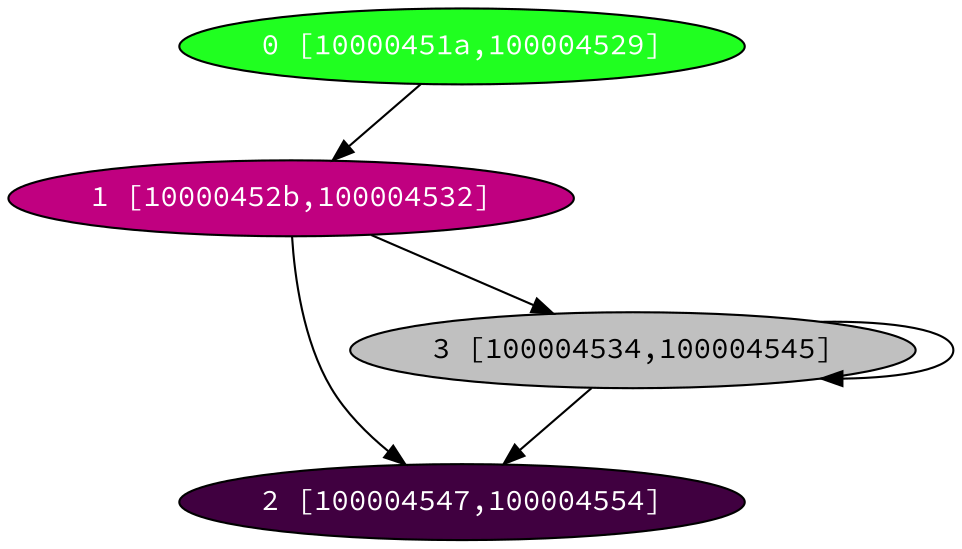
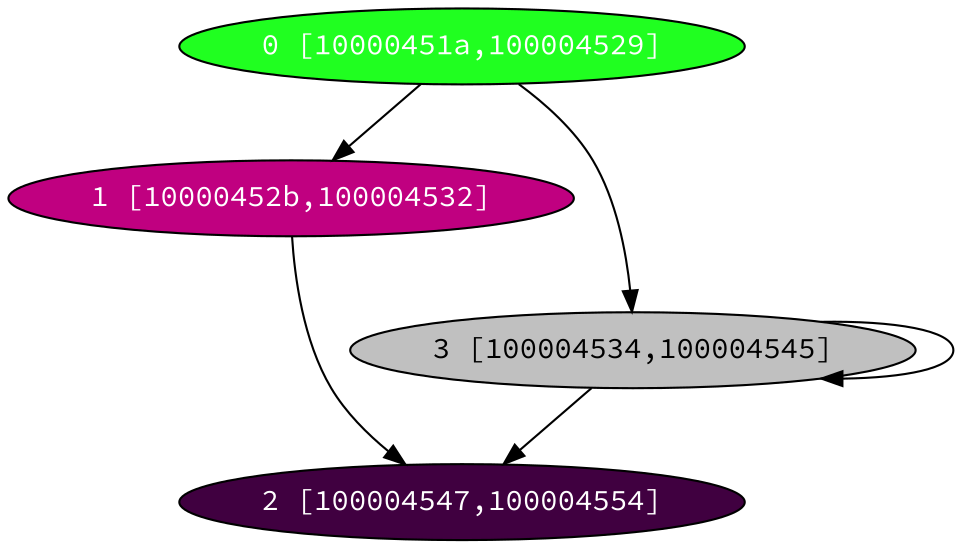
edge "1 [10000452b,100004532]" -> "3 [100004534,100004545]": now "0 [10000451a,100004529]" -> "3 [100004534,100004545]"
